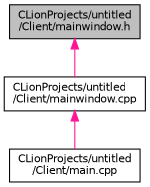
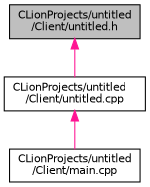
node "CLionProjects/untitled /Client/mainwindow.h": label "CLionProjects/untitled /Client/mainwindow.h" -> "CLionProjects/untitled /Client/untitled.h"
node "CLionProjects/untitled /Client/mainwindow.cpp": label "CLionProjects/untitled /Client/mainwindow.cpp" -> "CLionProjects/untitled /Client/untitled.cpp"
